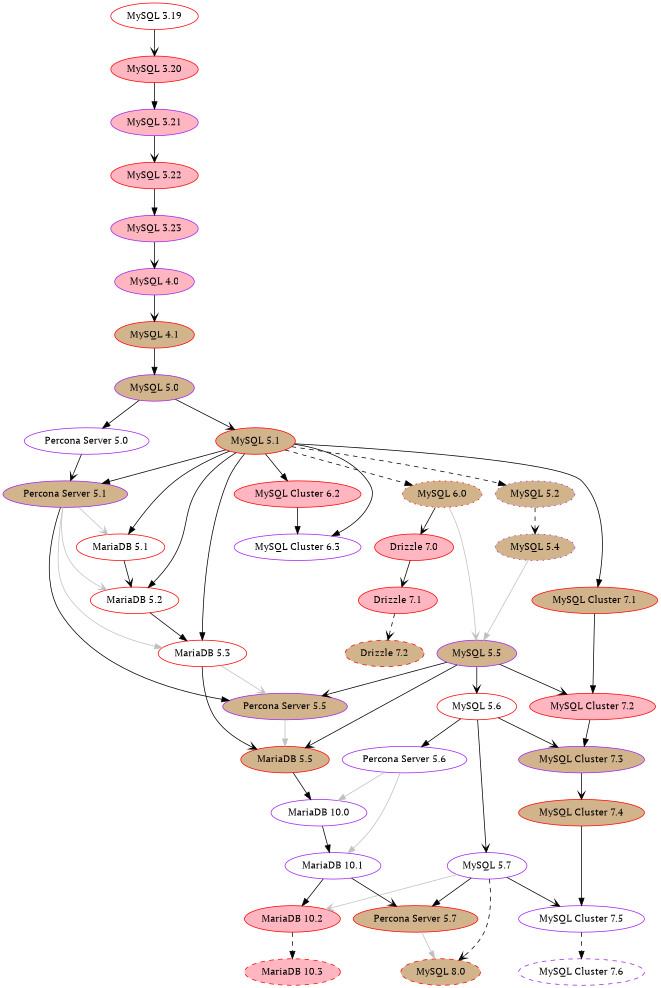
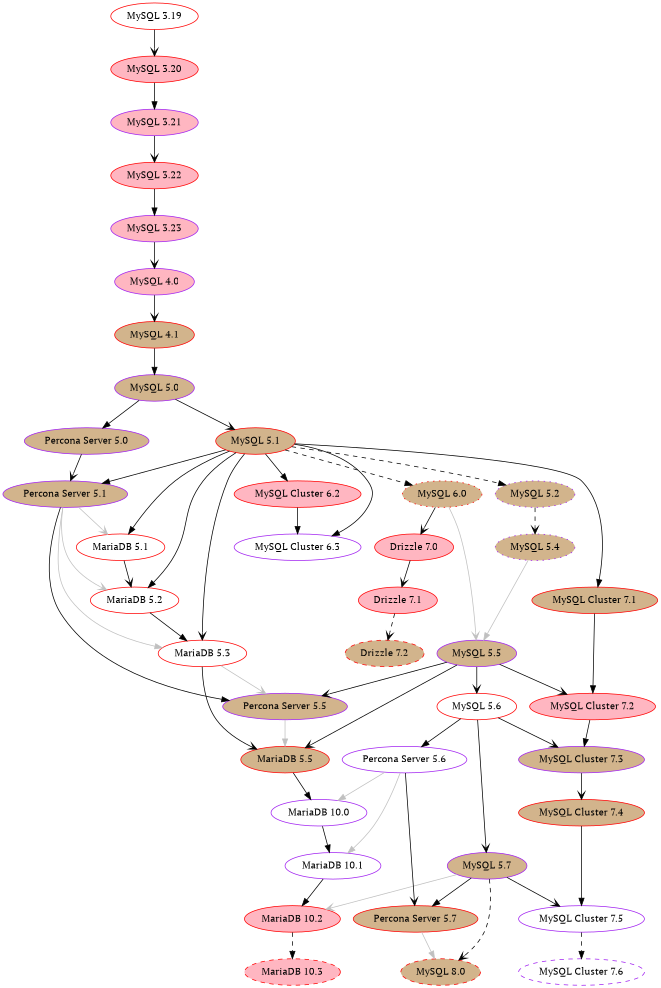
node "Percona Server 5.0": fillcolor white -> tan
edge "MySQL 5.1" -> "MariaDB 5.3": arrowhead normal -> vee
node "MySQL 5.7": fillcolor white -> tan
edge "MariaDB 10.1" -> "Percona Server 5.7": now "Percona Server 5.6" -> "Percona Server 5.7"
